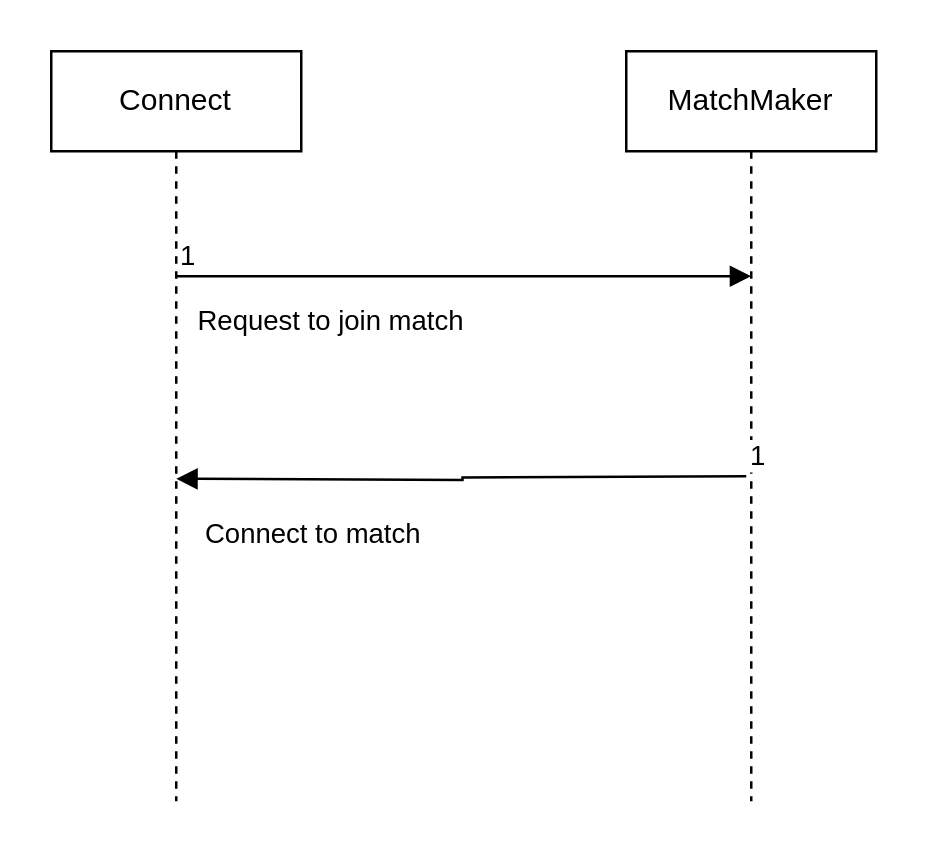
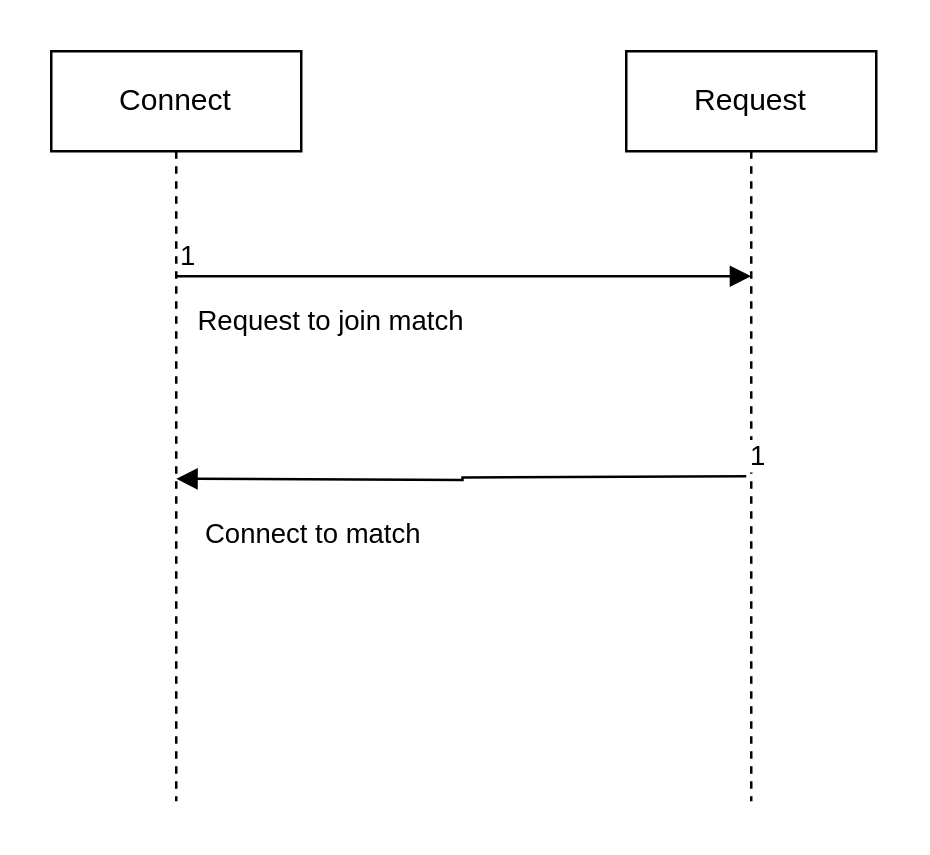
node "MatchMaker": label "MatchMaker" -> "Request"
